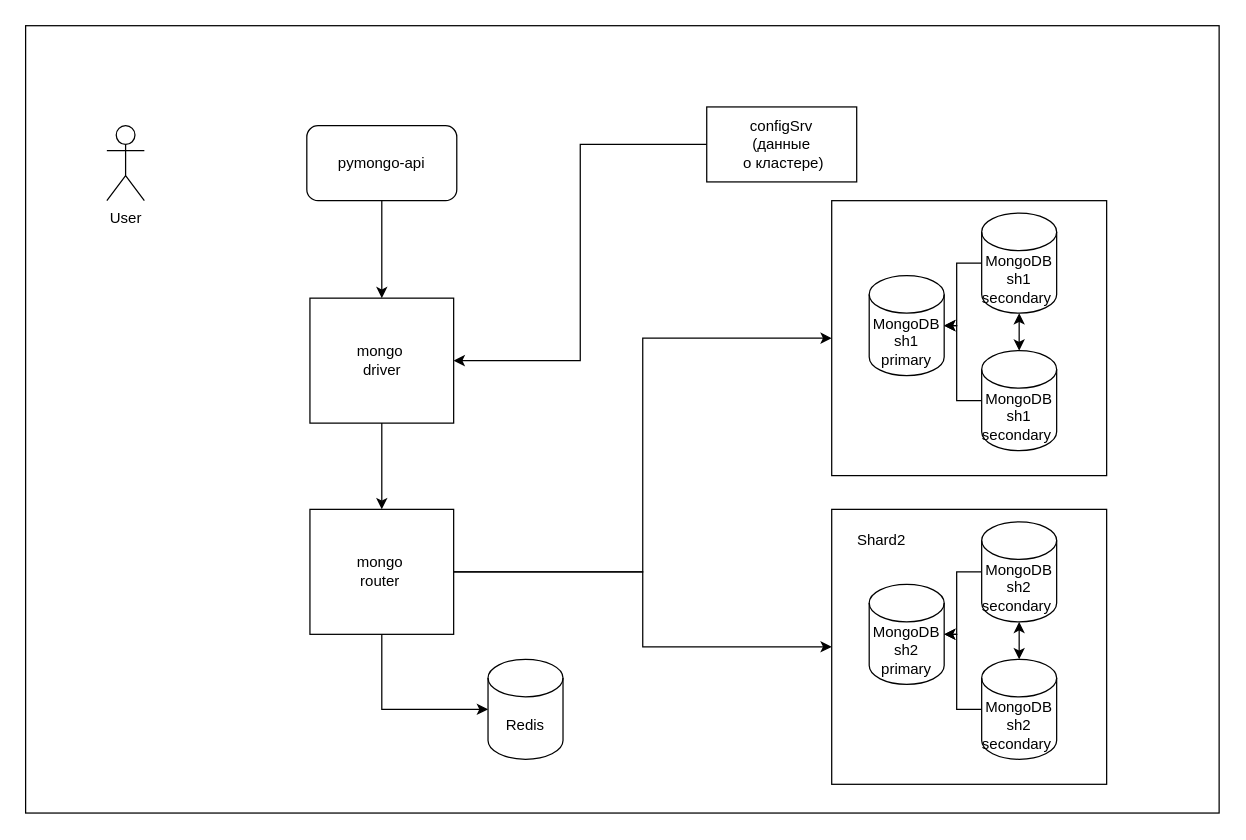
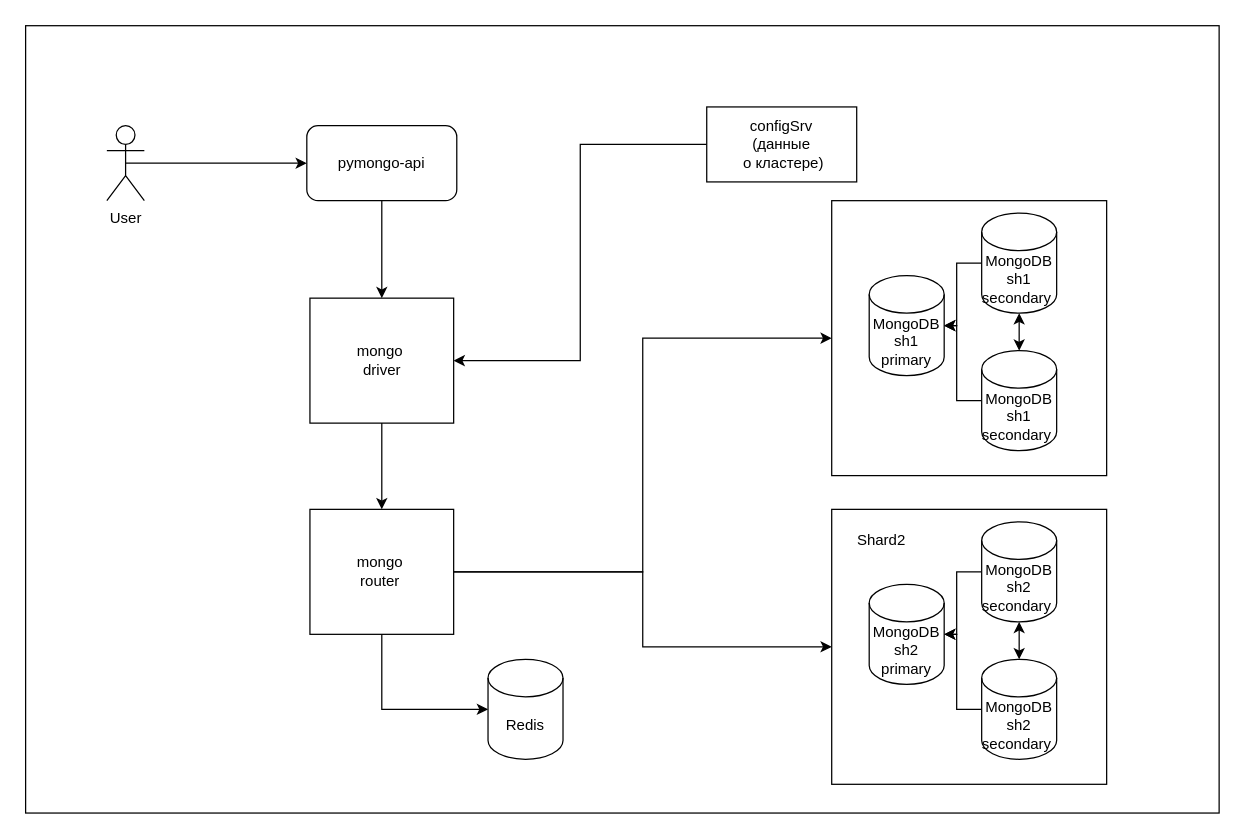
edge "User" -> "pymongo-api": added
